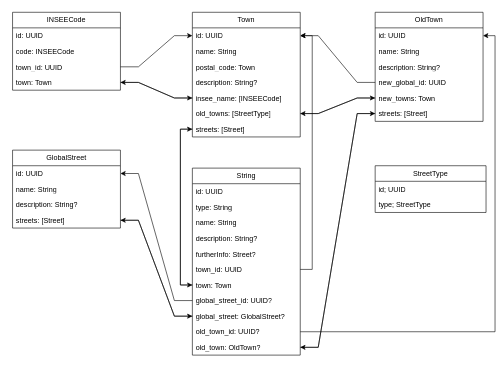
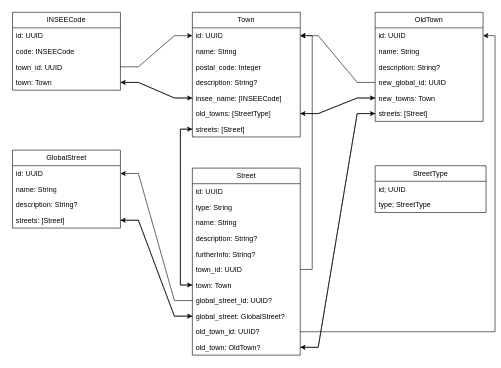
node "postal_code: Town": label "postal_code: Town" -> "postal_code: Integer"
node "String": label "String" -> "Street"
node "furtherInfo: Street?": label "furtherInfo: Street?" -> "furtherInfo: String?"
